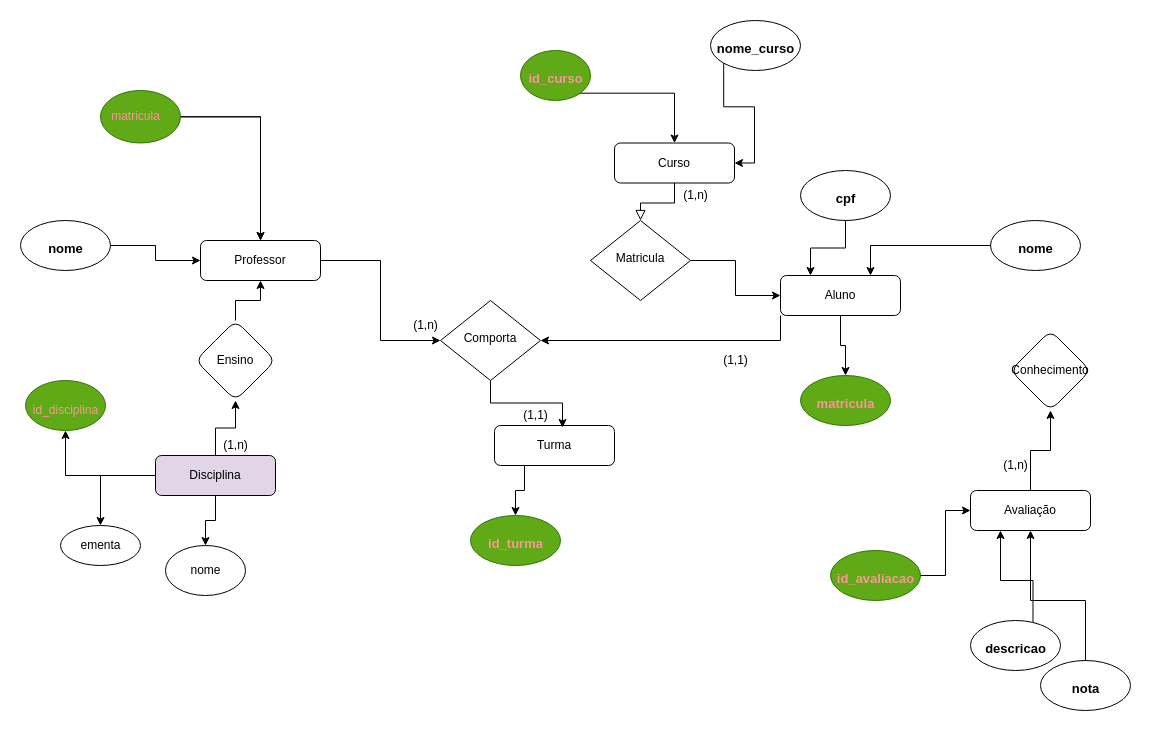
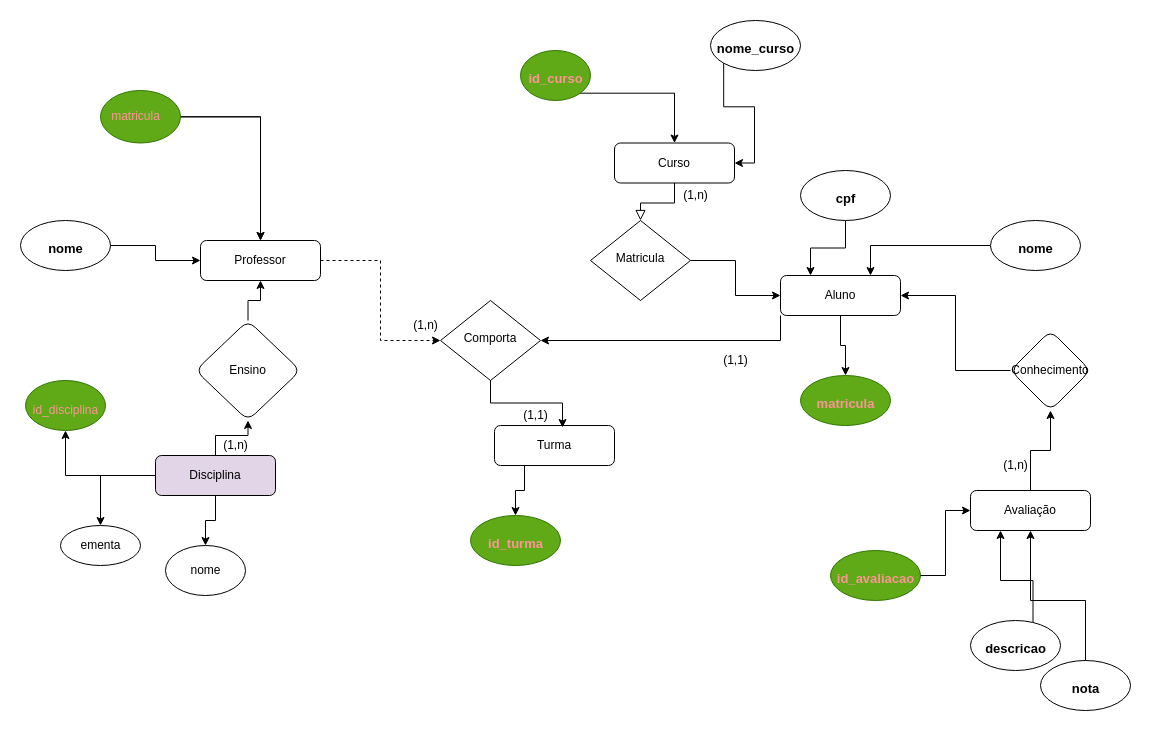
edge "Professor" -> "Comporta": style solid -> dashed
edge "Conhecimento" -> "Aluno": added
node "Ensino": size 80x80 -> 105x100
